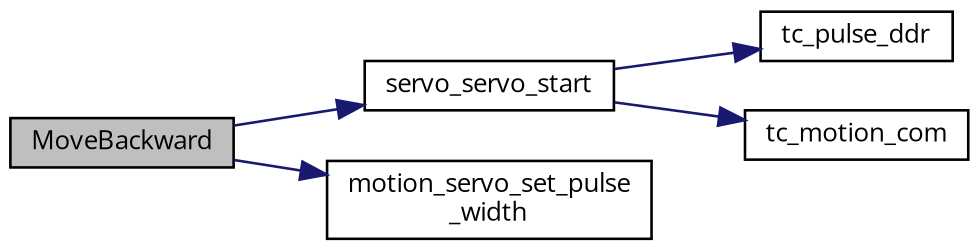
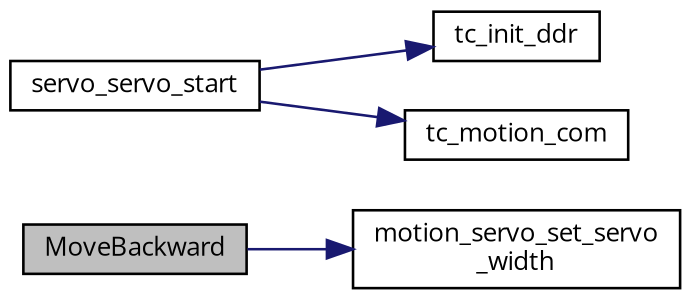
node "tc_pulse_ddr": label "tc_pulse_ddr" -> "tc_init_ddr"
edge "MoveBackward" -> "servo_servo_start": removed
node "motion_servo_set_pulse _width": label "motion_servo_set_pulse _width" -> "motion_servo_set_servo _width"
